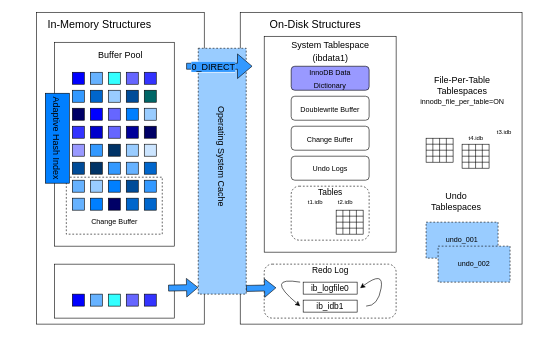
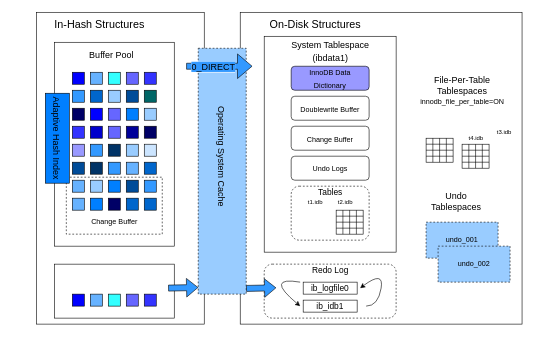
node "In-Memory Structures": label "In-Memory Structures" -> "In-Hash Structures"
node "Buffer Pool": moved (120, 54) -> (111, 54)
